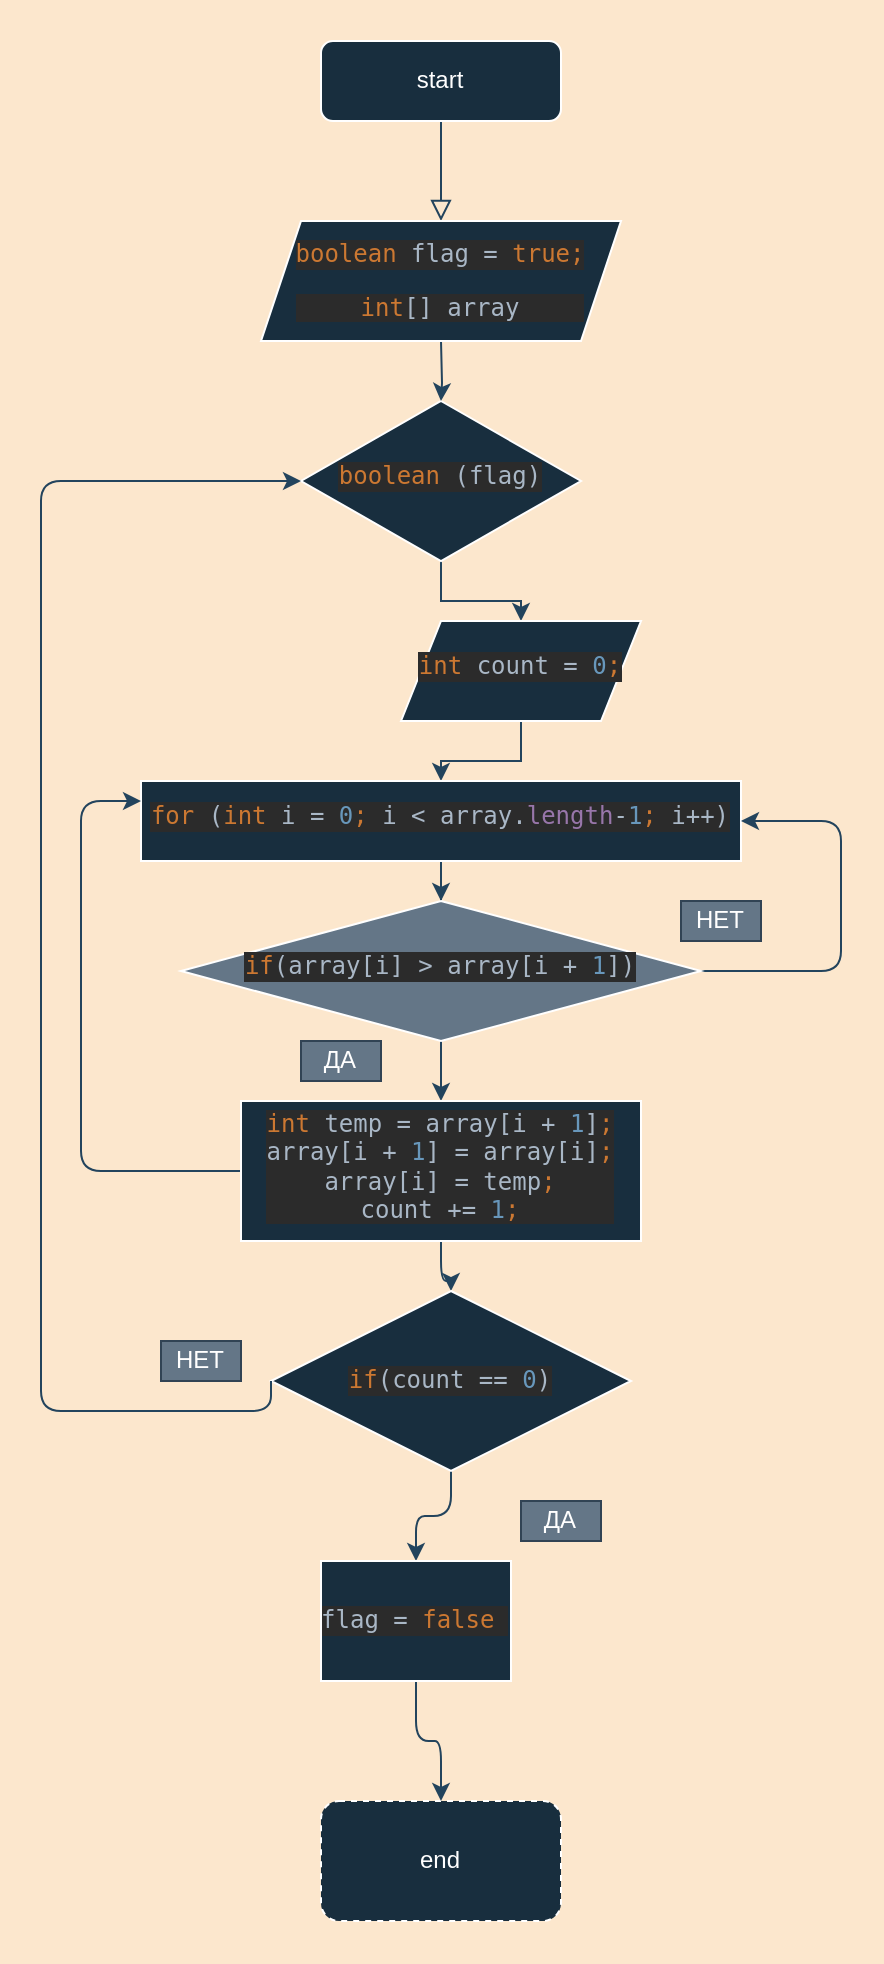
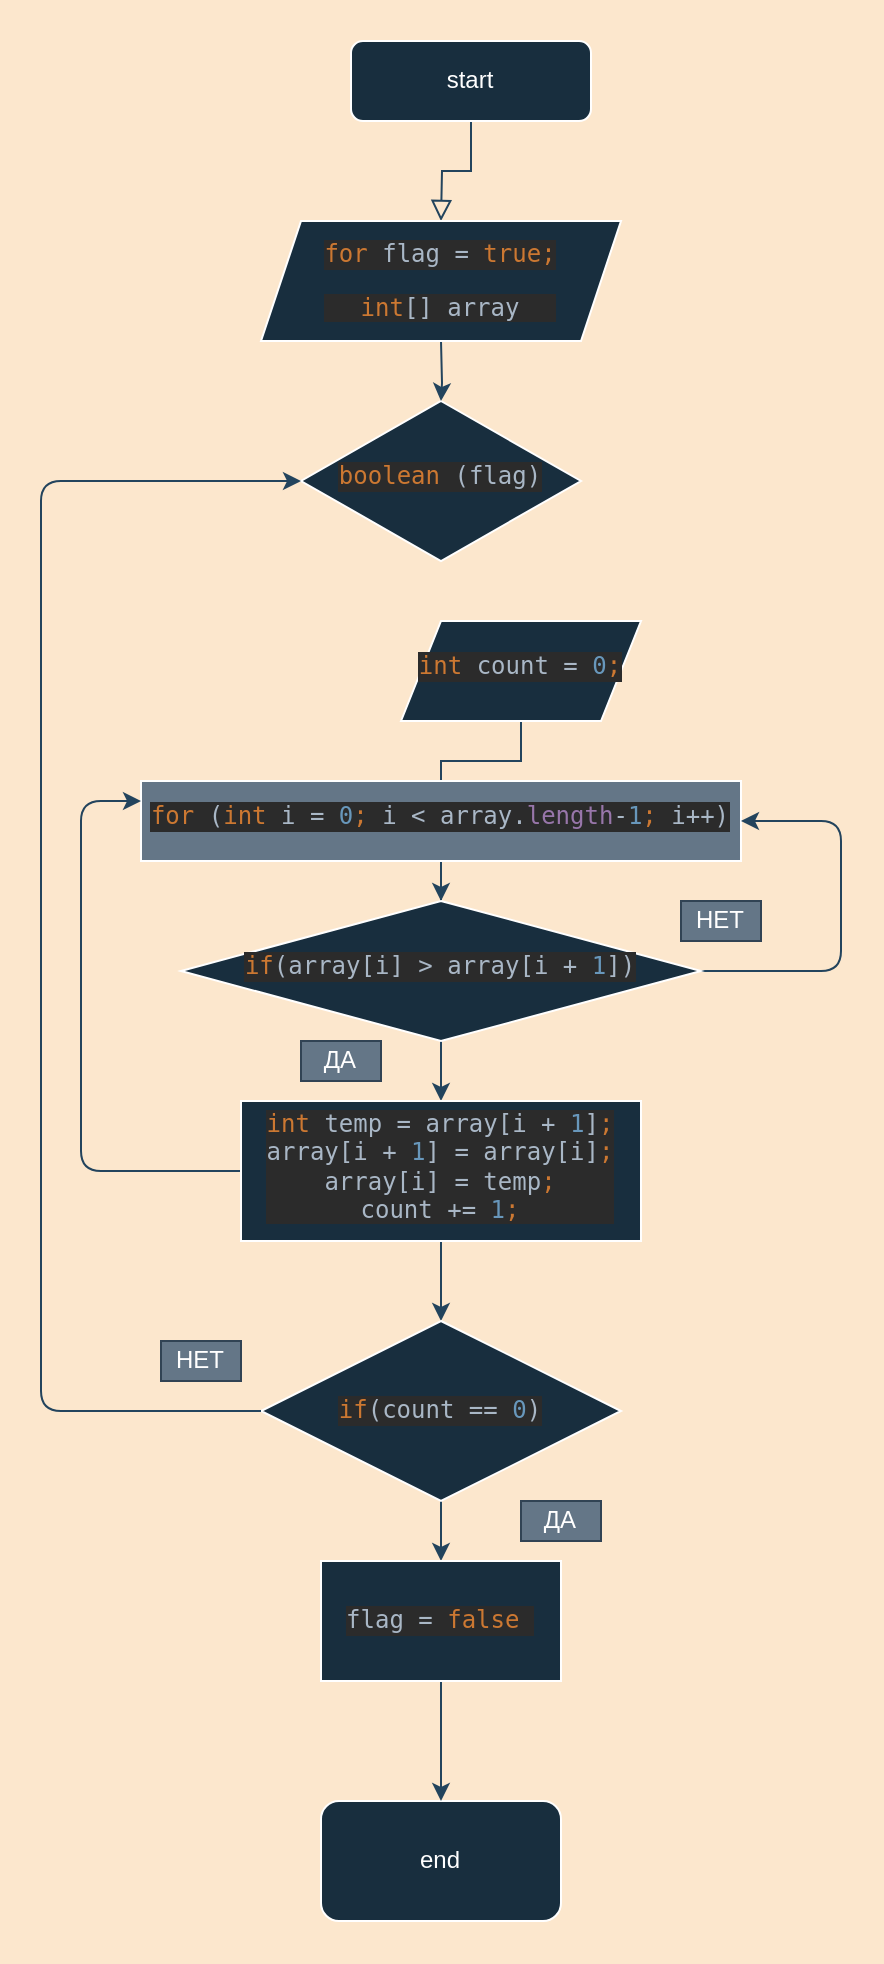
node "start": moved (441, 81) -> (471, 81)
node "boolean flag = true;int[] array": label "boolean flag = true;int[] array" -> "for flag = true;int[] array"
edge "boolean (flag)" -> "int count = 0;": removed
edge "int count = 0;" -> "for (int i = 0; i < array.length-1; i++)": arrowhead classic -> none
node "for (int i = 0; i < array.length-1; i++)": fillcolor #182e3e -> #647687
node "if(array[i] > array[i + 1])": fillcolor #647687 -> #182e3e
node "if(count == 0)": moved (451, 1381) -> (441, 1411)
node "flag = false": size 190x120 -> 240x120
node "end": style dashed -> solid
